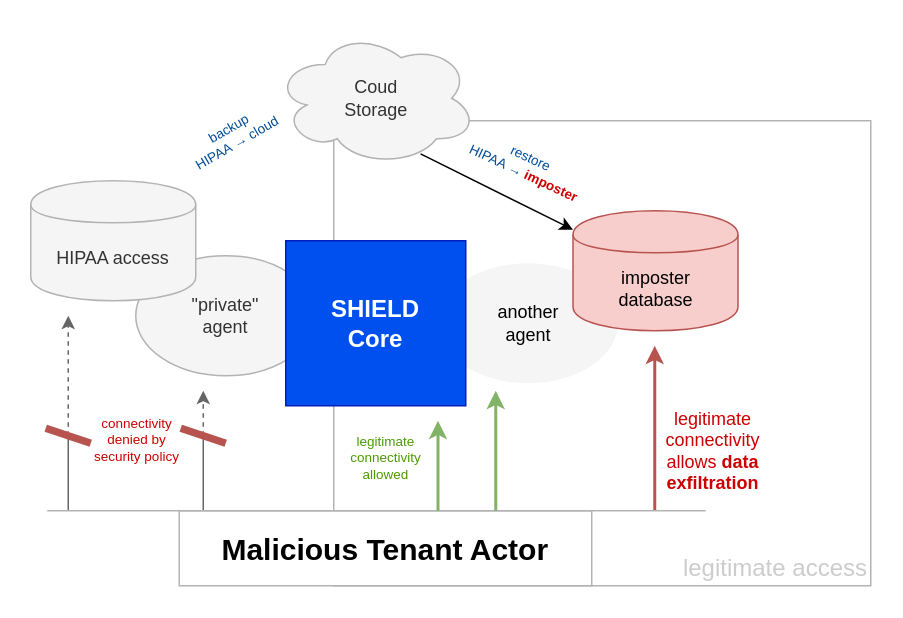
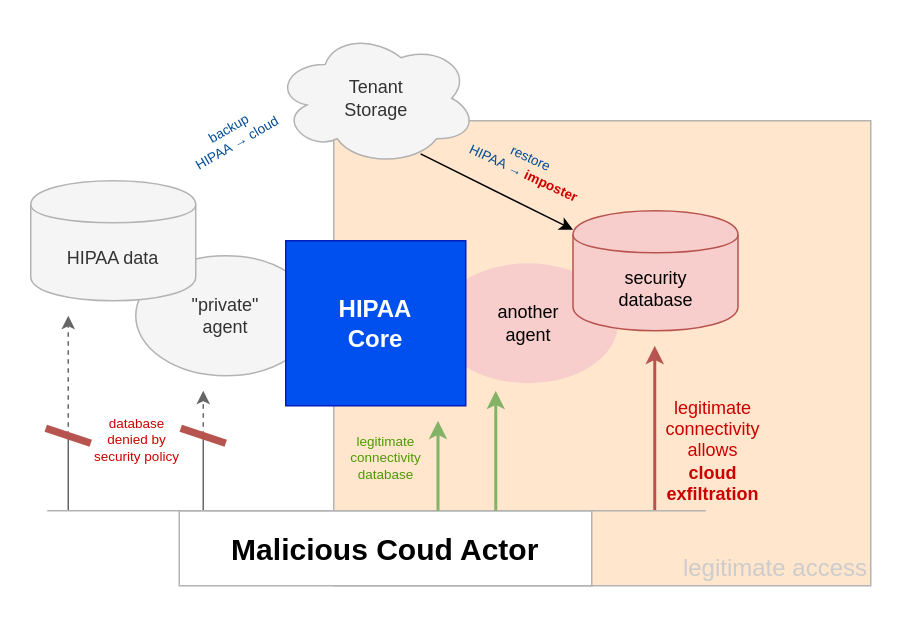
node "Coud Storage": label "Coud Storage" -> "Tenant Storage"
node "HIPAA access": label "HIPAA access" -> "HIPAA data"
node "imposter database": label "imposter database" -> "security database"
node "SHIELDCore": label "SHIELDCore" -> "HIPAACore"
node "another agent": fillcolor #f5f5f5 -> #f8cecc
node "connectivitydenied by security policy": label "connectivitydenied by security policy" -> "databasedenied by security policy"
node "legitimate connectivity allows data exfiltration": label "legitimate connectivity allows data exfiltration" -> "legitimate connectivity allows cloud exfiltration"
node "legitimate connectivity allowed": label "legitimate connectivity allowed" -> "legitimate connectivity database"
node "Malicious Tenant Actor": label "Malicious Tenant Actor" -> "Malicious Coud Actor"
node "legitimate access": fillcolor #ffffff -> #ffe6cc
